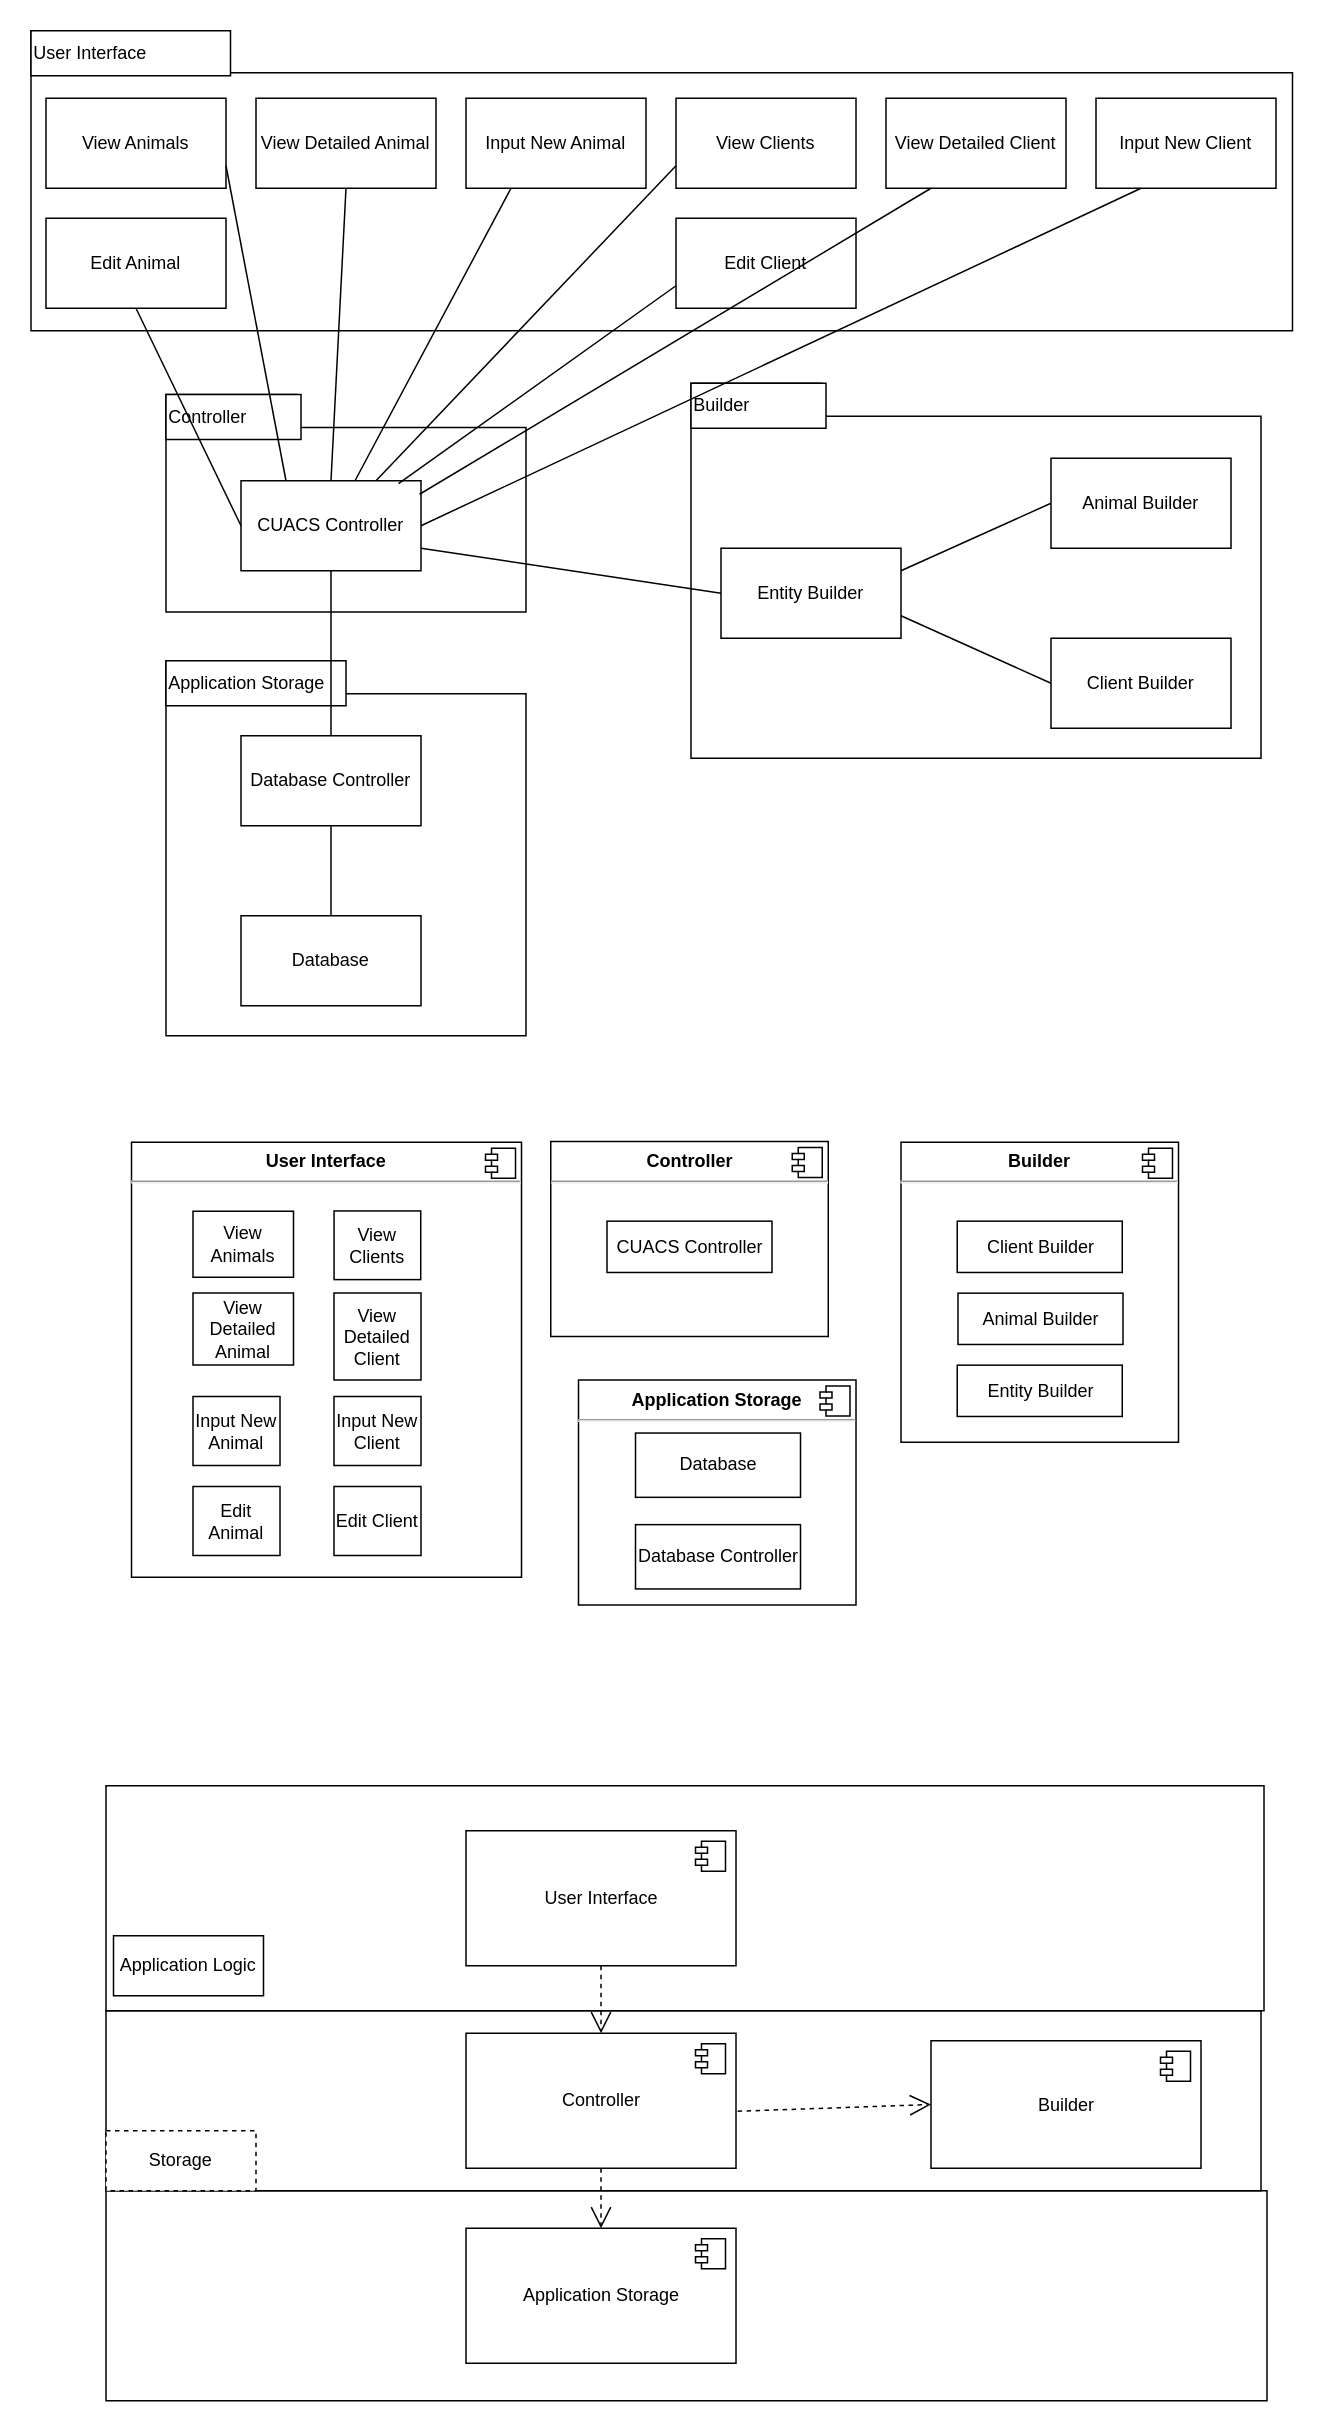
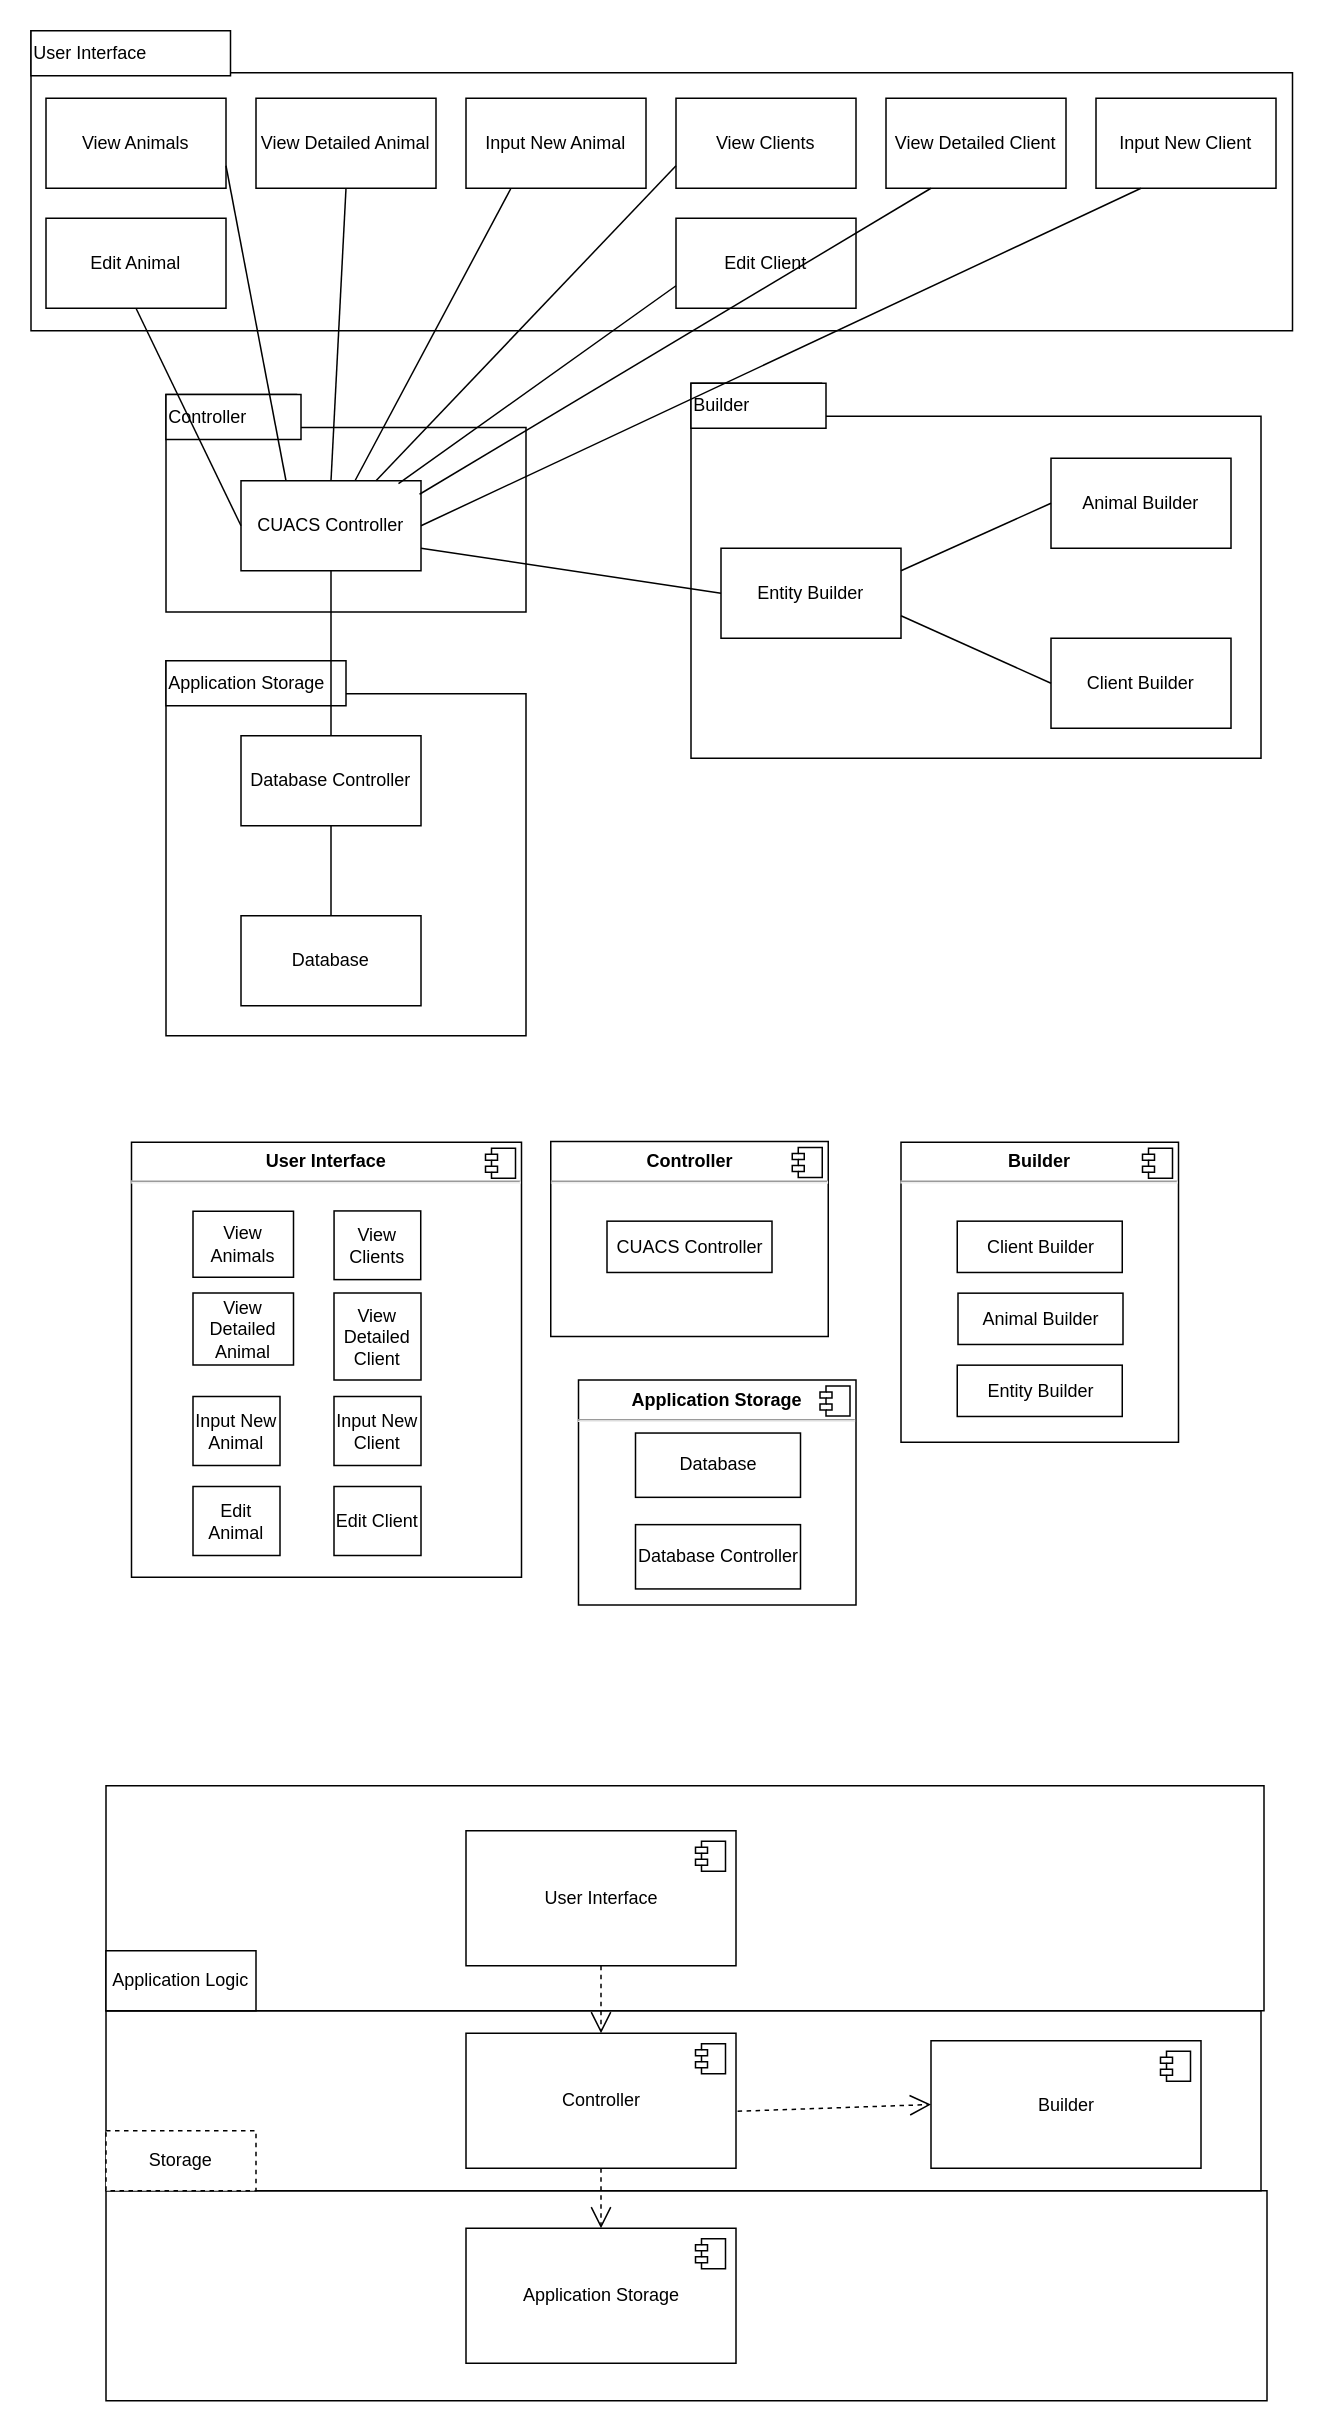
node "Application Logic": moved (188, 1966) -> (181, 1981)
